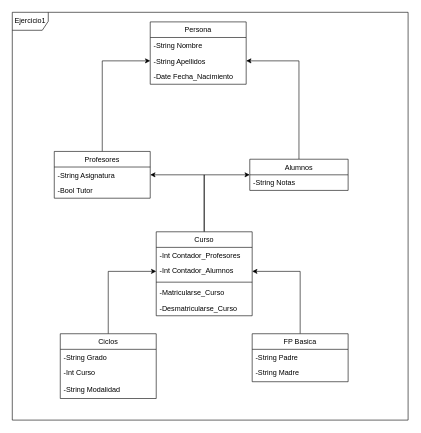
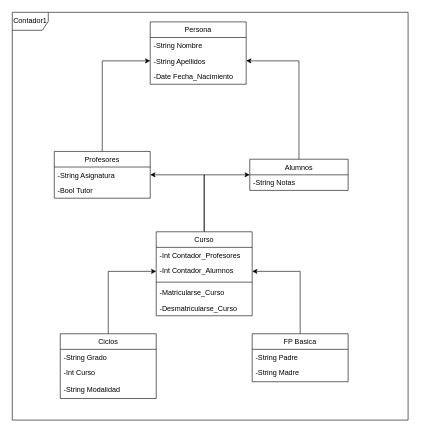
node "Ejercicio1": label "Ejercicio1" -> "Contador1"
